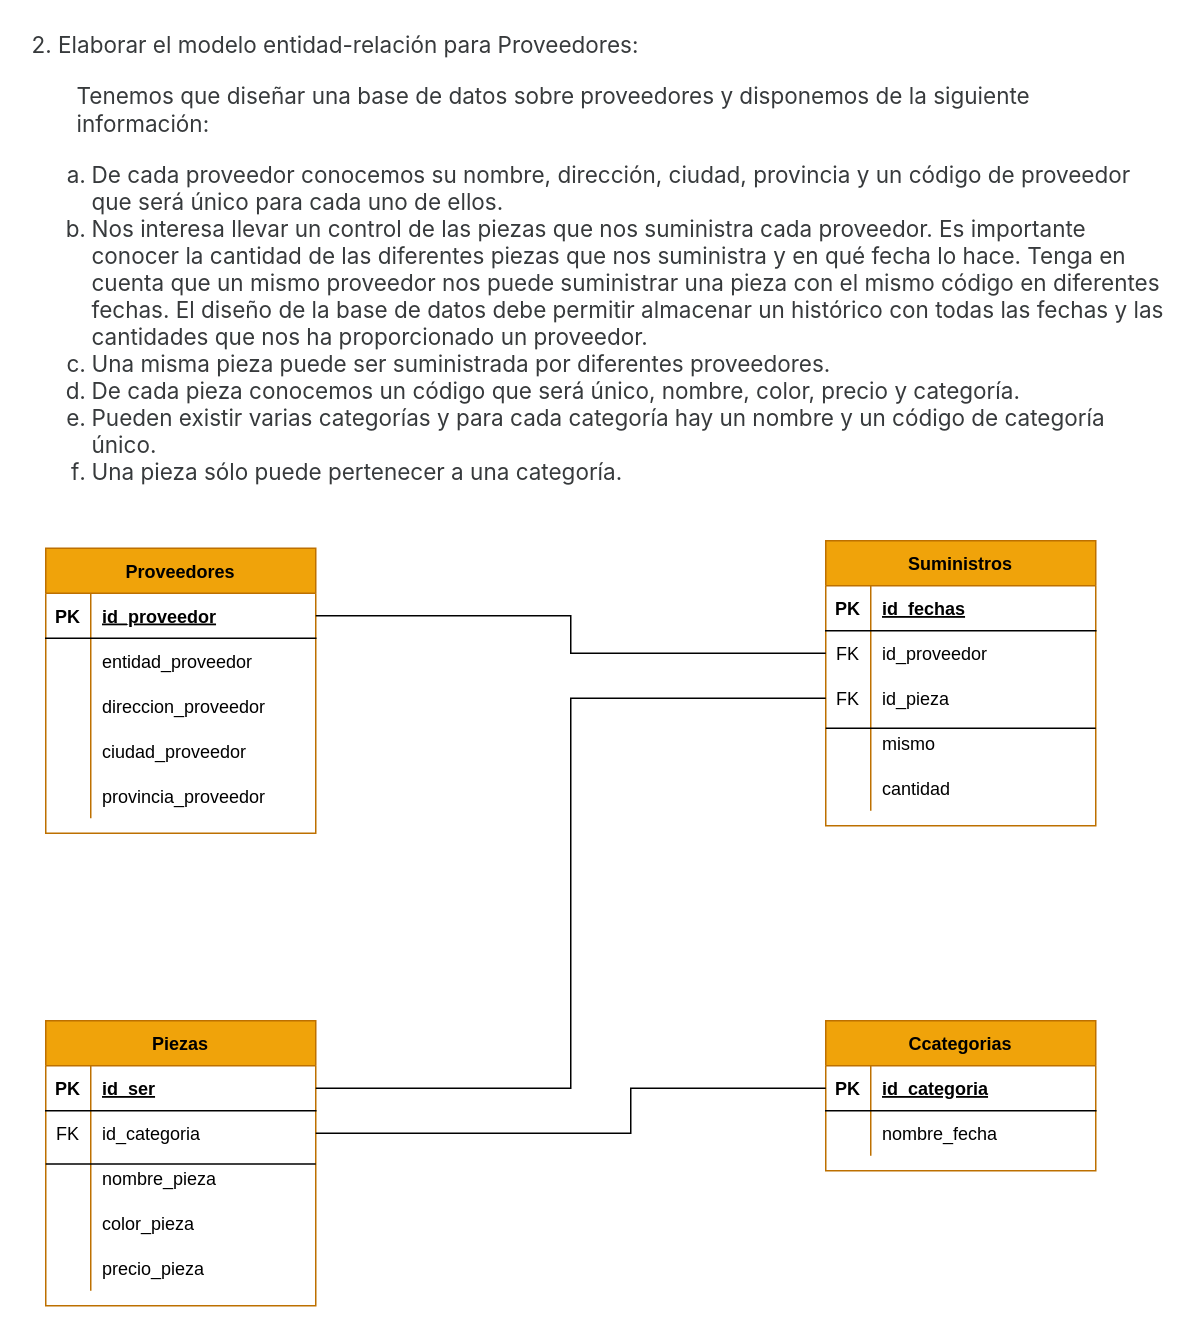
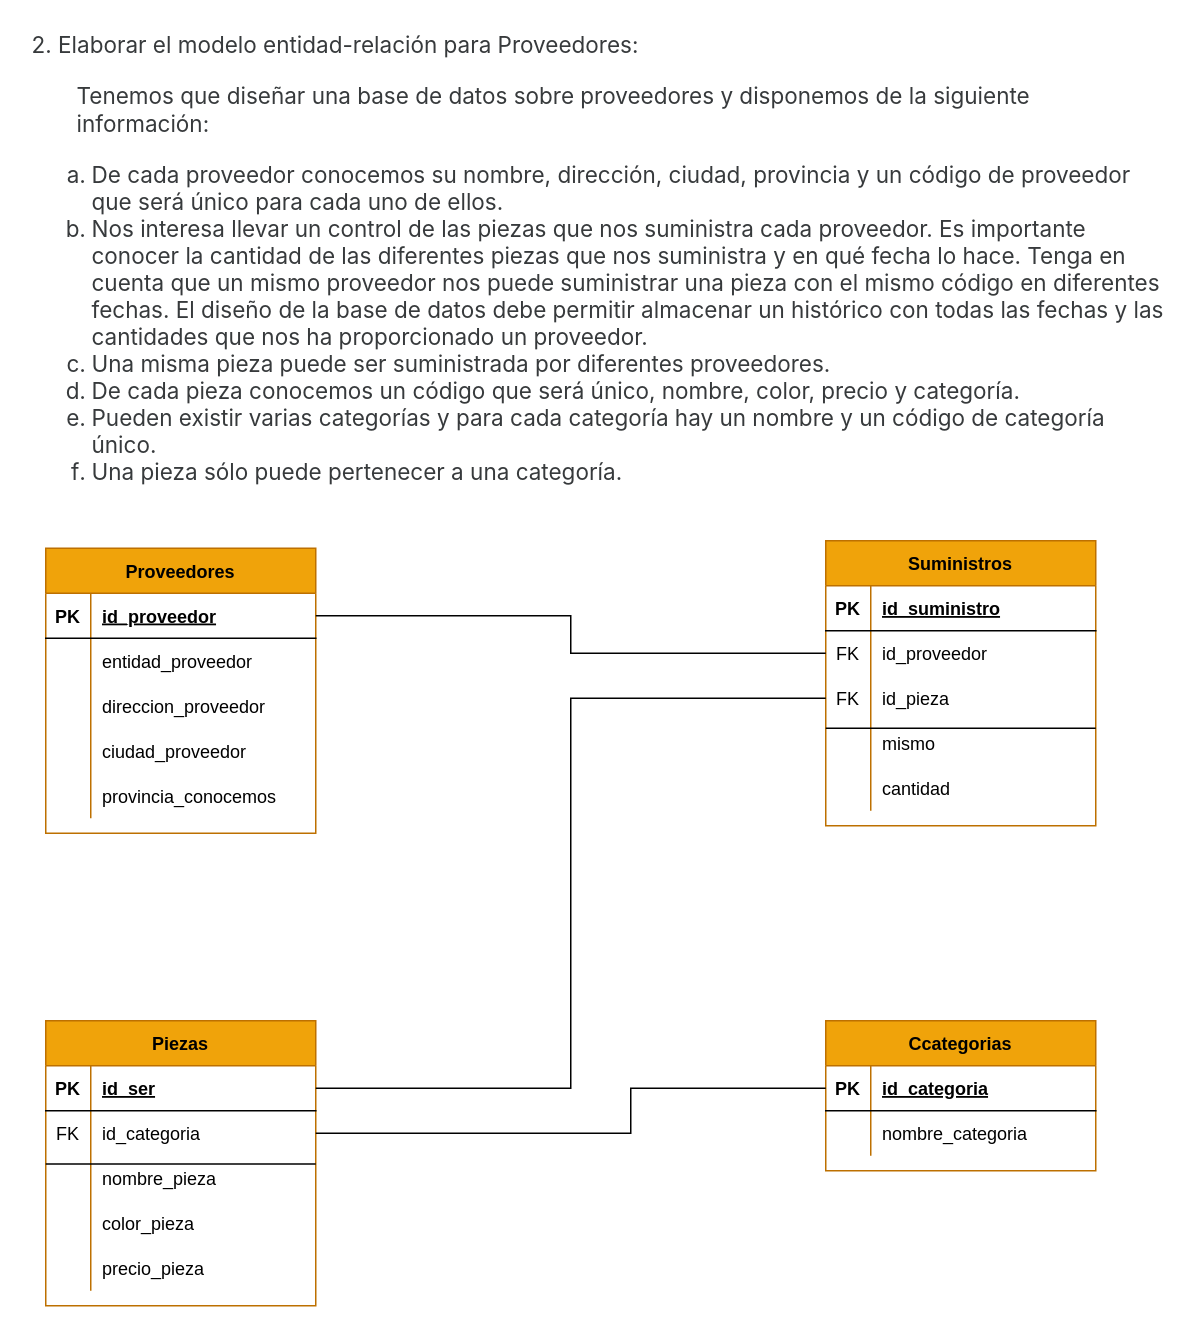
node "id_fechas": label "id_fechas" -> "id_suministro"
node "provincia_proveedor": label "provincia_proveedor" -> "provincia_conocemos"
node "nombre_fecha": label "nombre_fecha" -> "nombre_categoria"
